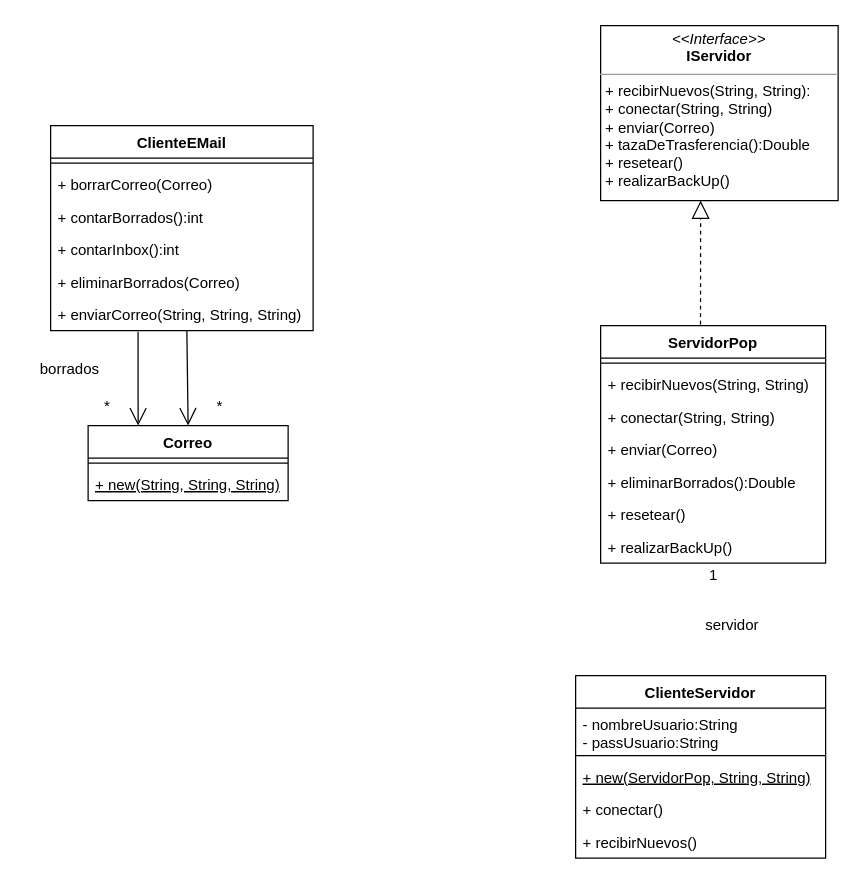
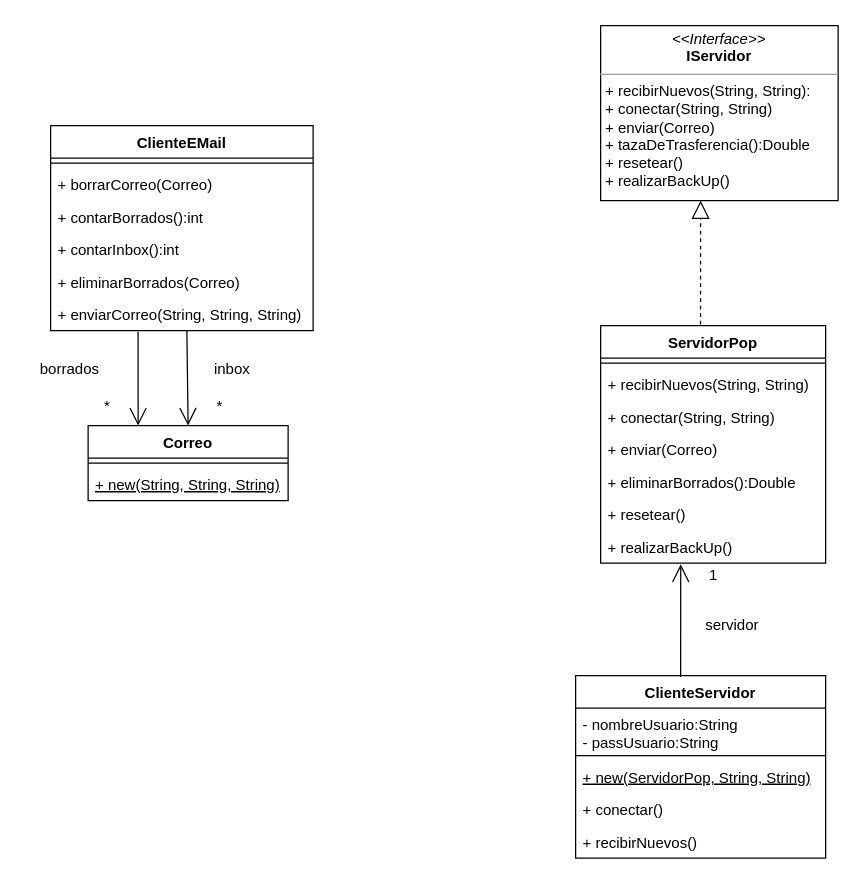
node "inbox": added
edge "ClienteServidor" -> "+ realizarBackUp()": added
